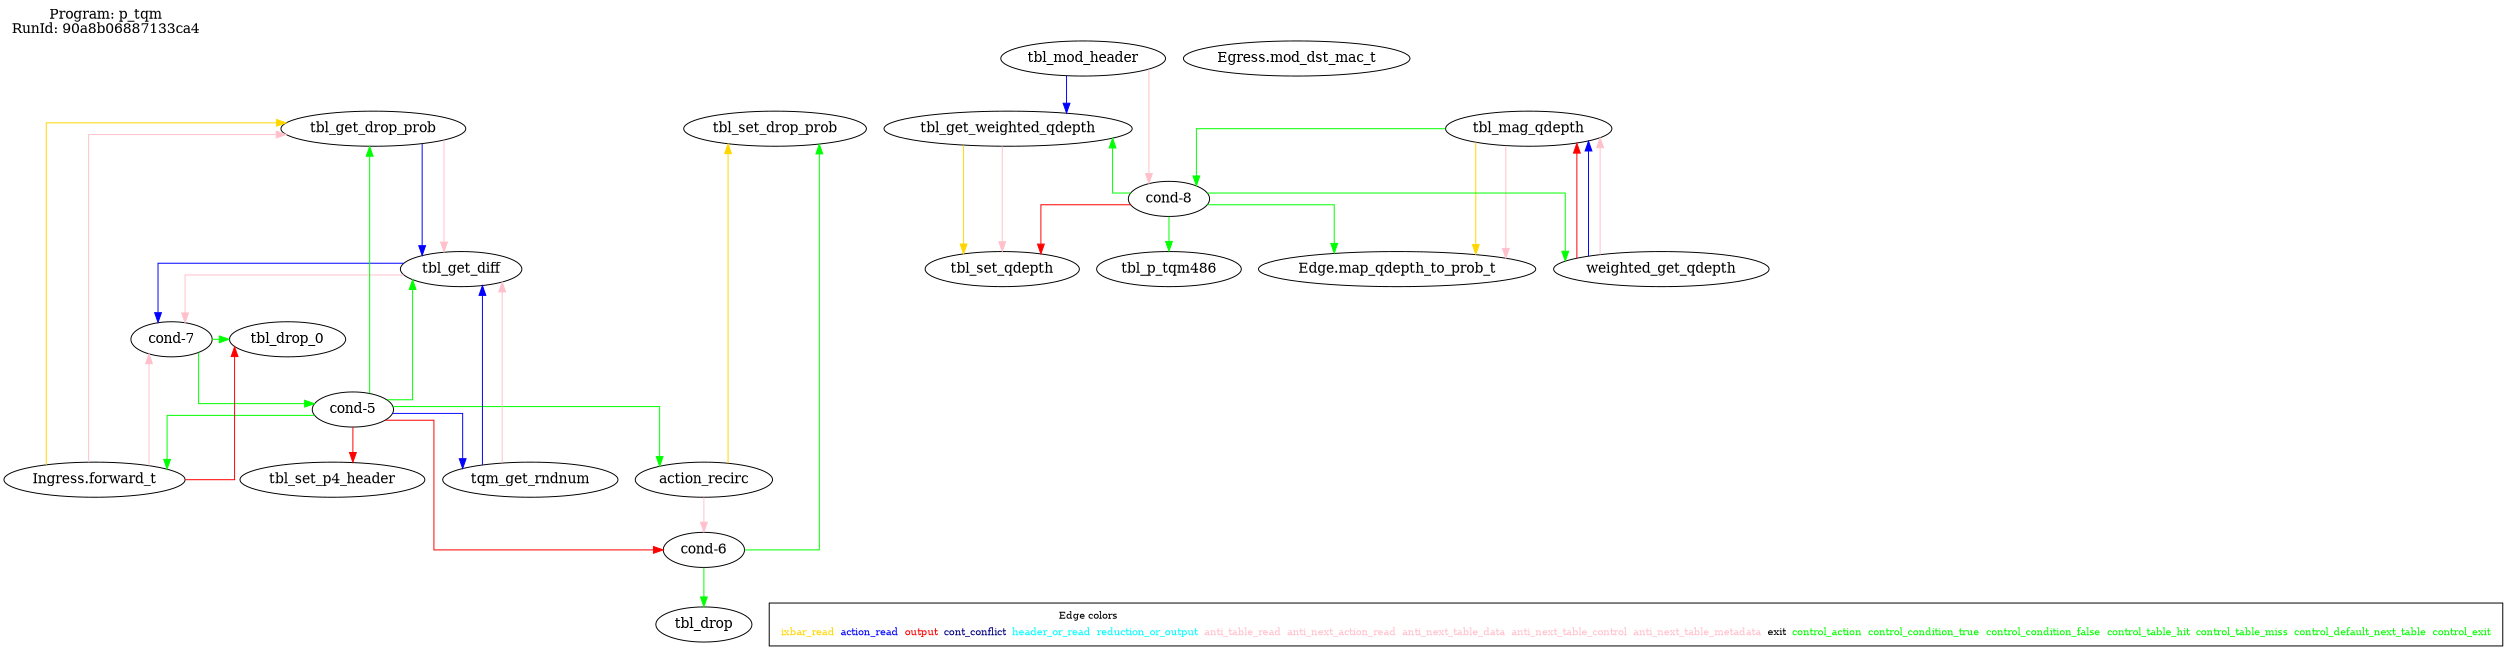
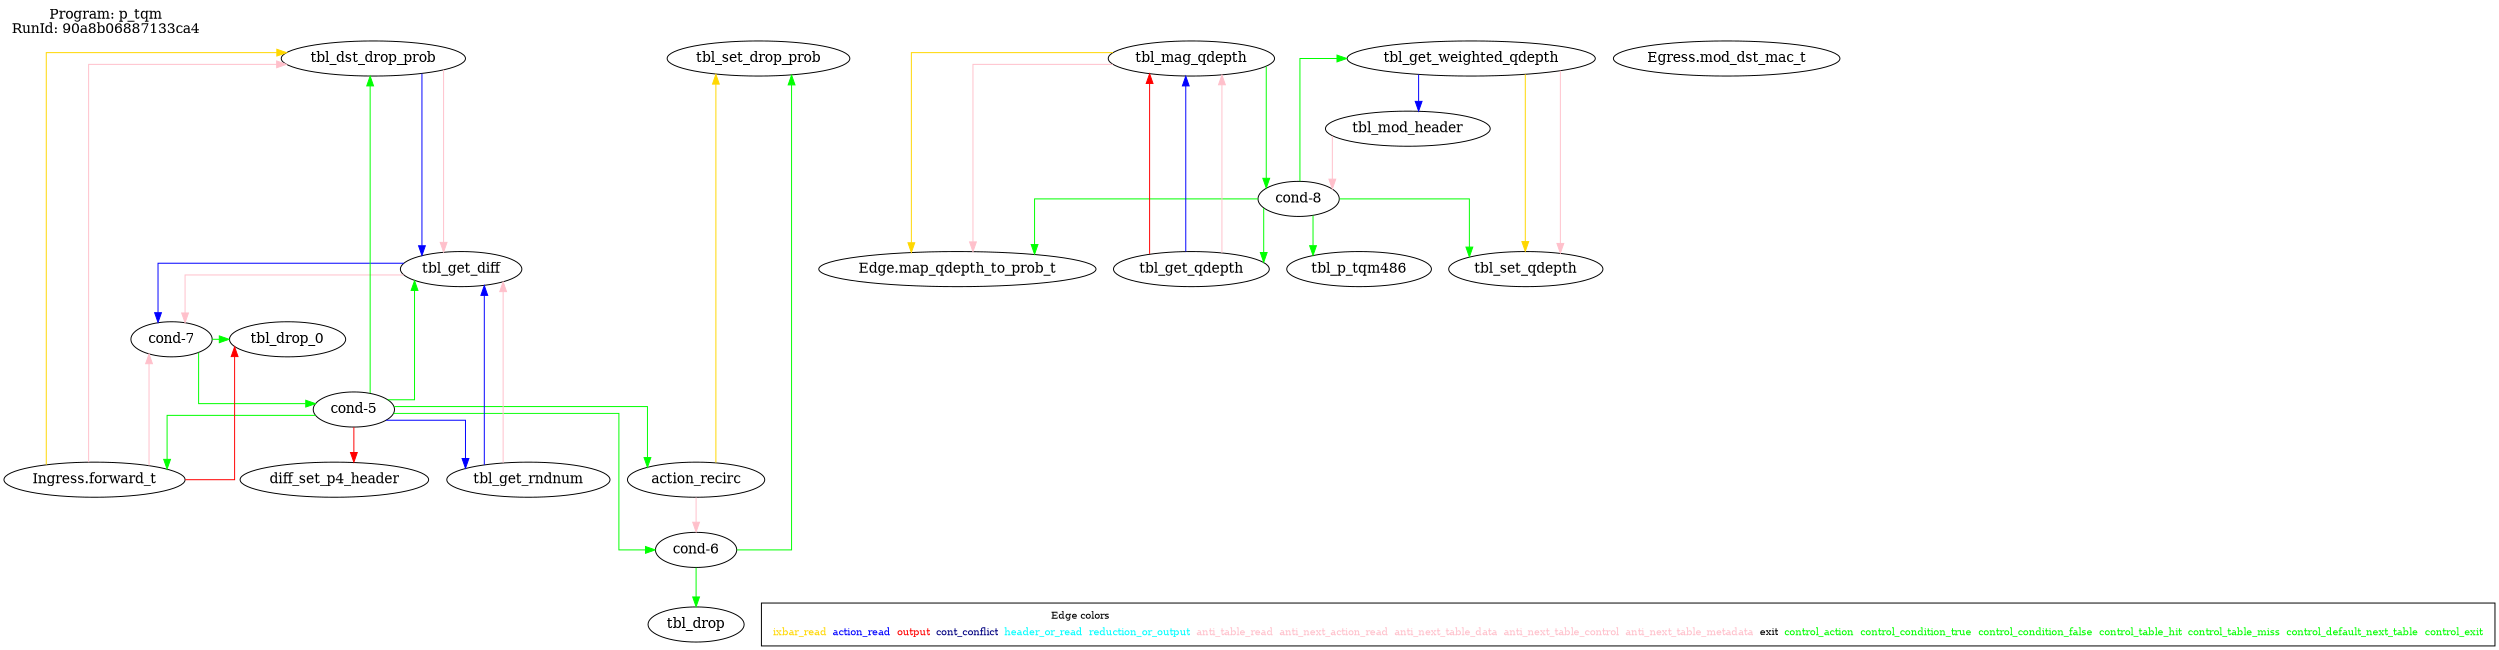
edge "tbl_mod_header" -> "tbl_get_weighted_qdepth": reversed
node "tbl_get_drop_prob": label "tbl_get_drop_prob" -> "tbl_dst_drop_prob"
edge "cond-8" -> "tbl_set_qdepth": color red -> green
node "weighted_get_qdepth": label "weighted_get_qdepth" -> "tbl_get_qdepth"
node "tbl_set_p4_header": label "tbl_set_p4_header" -> "diff_set_p4_header"
node "tqm_get_rndnum": label "tqm_get_rndnum" -> "tbl_get_rndnum"
edge "cond-5" -> "cond-6": color red -> green
